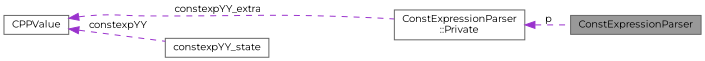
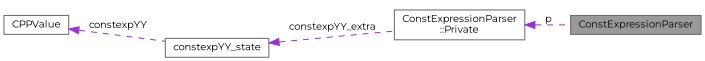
edge "ConstExpressionParser ::Private" -> "CPPValue": now "ConstExpressionParser ::Private" -> "constexpYY_state"
